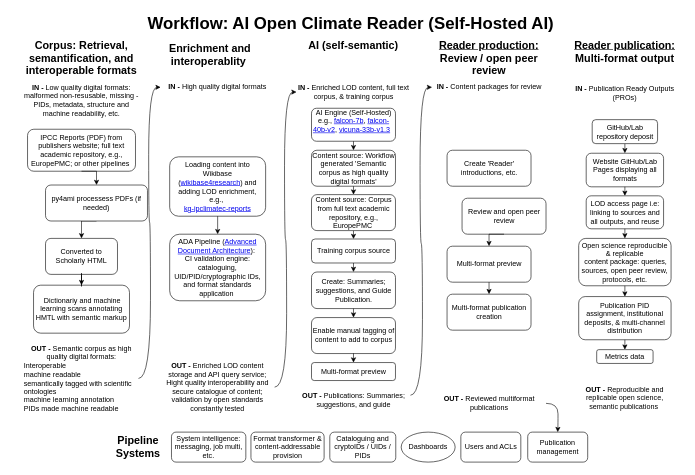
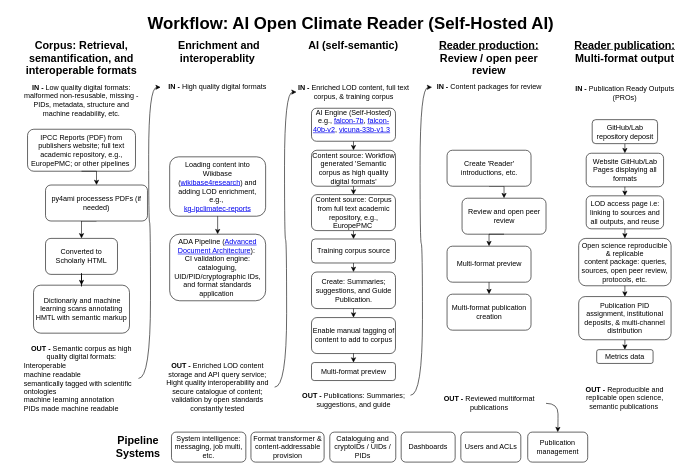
node "Enrichment and interoperablity": moved (209, 55) -> (218, 52)
edge "Create 'Reader' introductions, etc." -> "Review and open peer review": added
node "Dashboards": shape ellipse -> rounded rectangle
